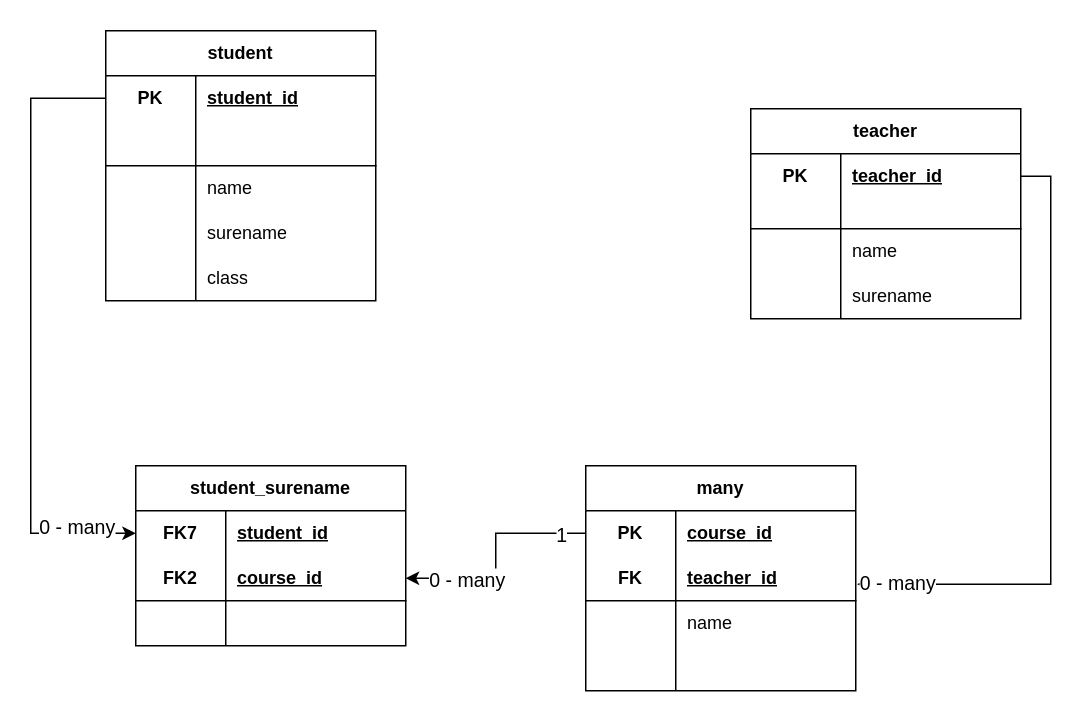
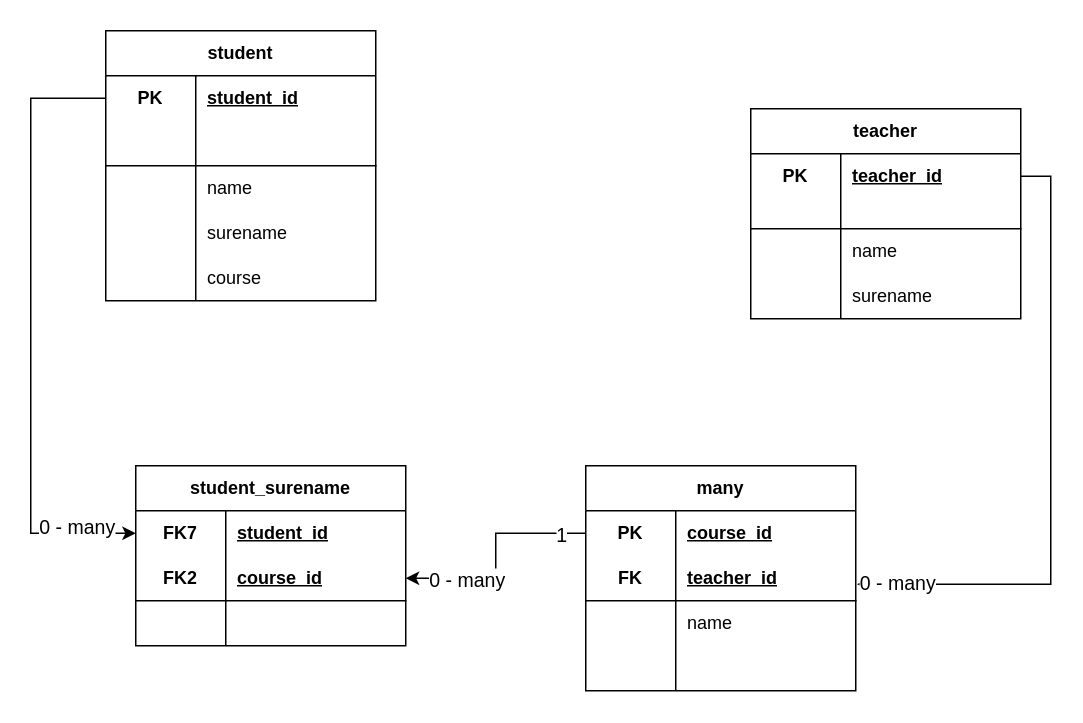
node "class": label "class" -> "course"
